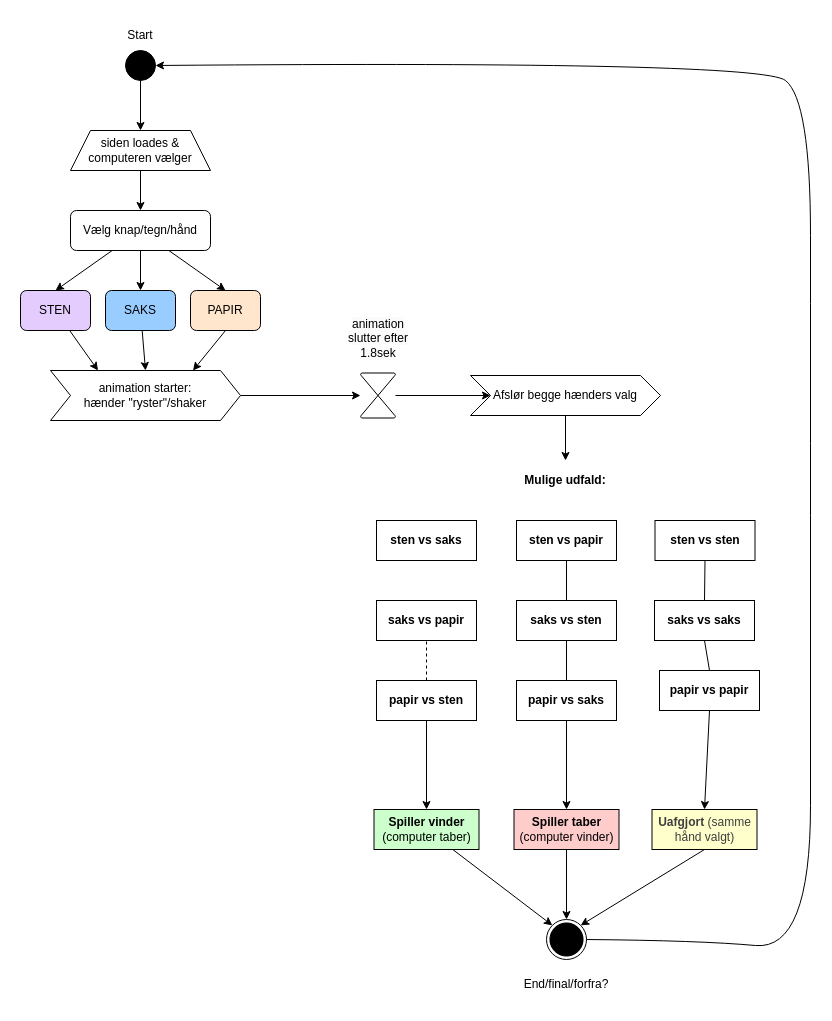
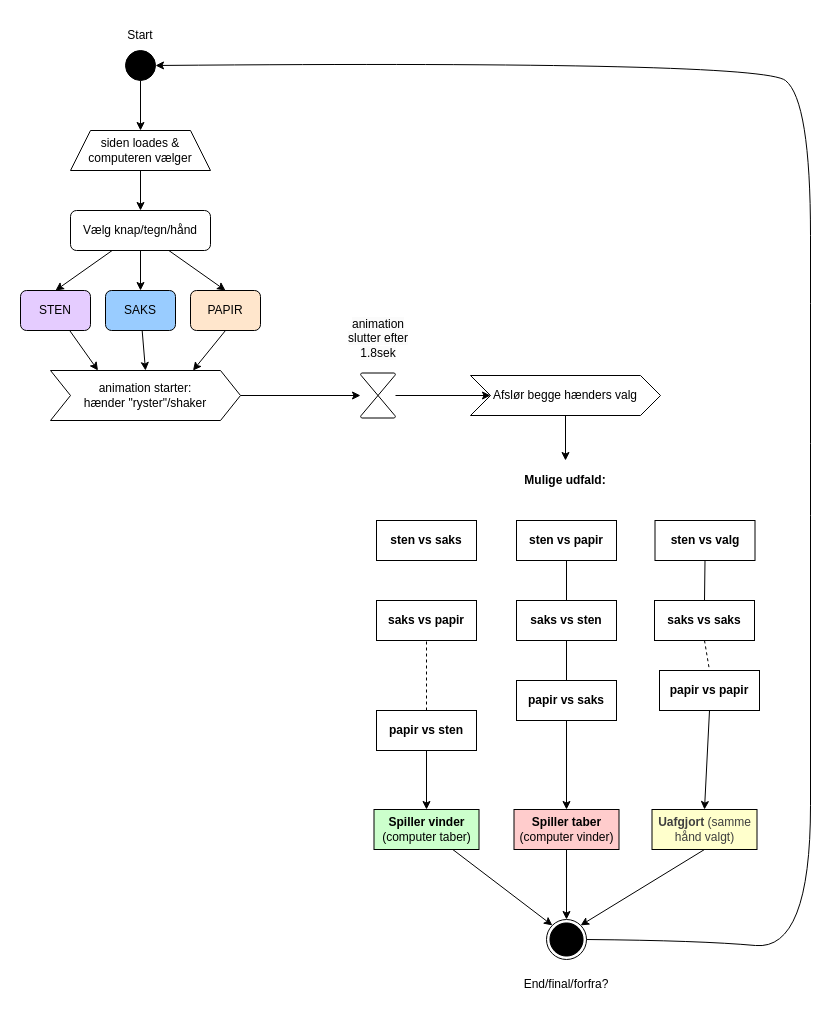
node "sten vs sten": label "sten vs sten" -> "sten vs valg"
edge "saks vs saks" -- "papir vs papir": style solid -> dashed
node "papir vs sten": moved (427, 701) -> (427, 731)
